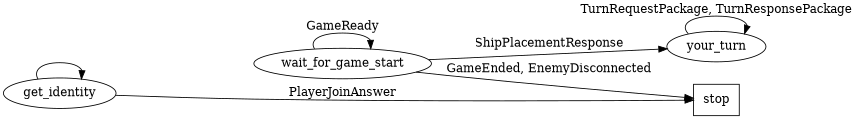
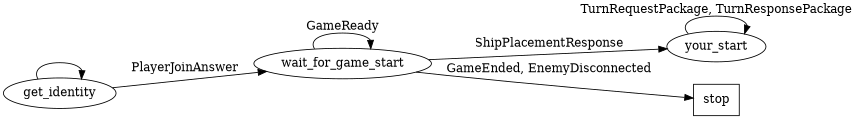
node "your_turn": label "your_turn" -> "your_start"
edge "get_identity" -> "stop": now "get_identity" -> "wait_for_game_start"
